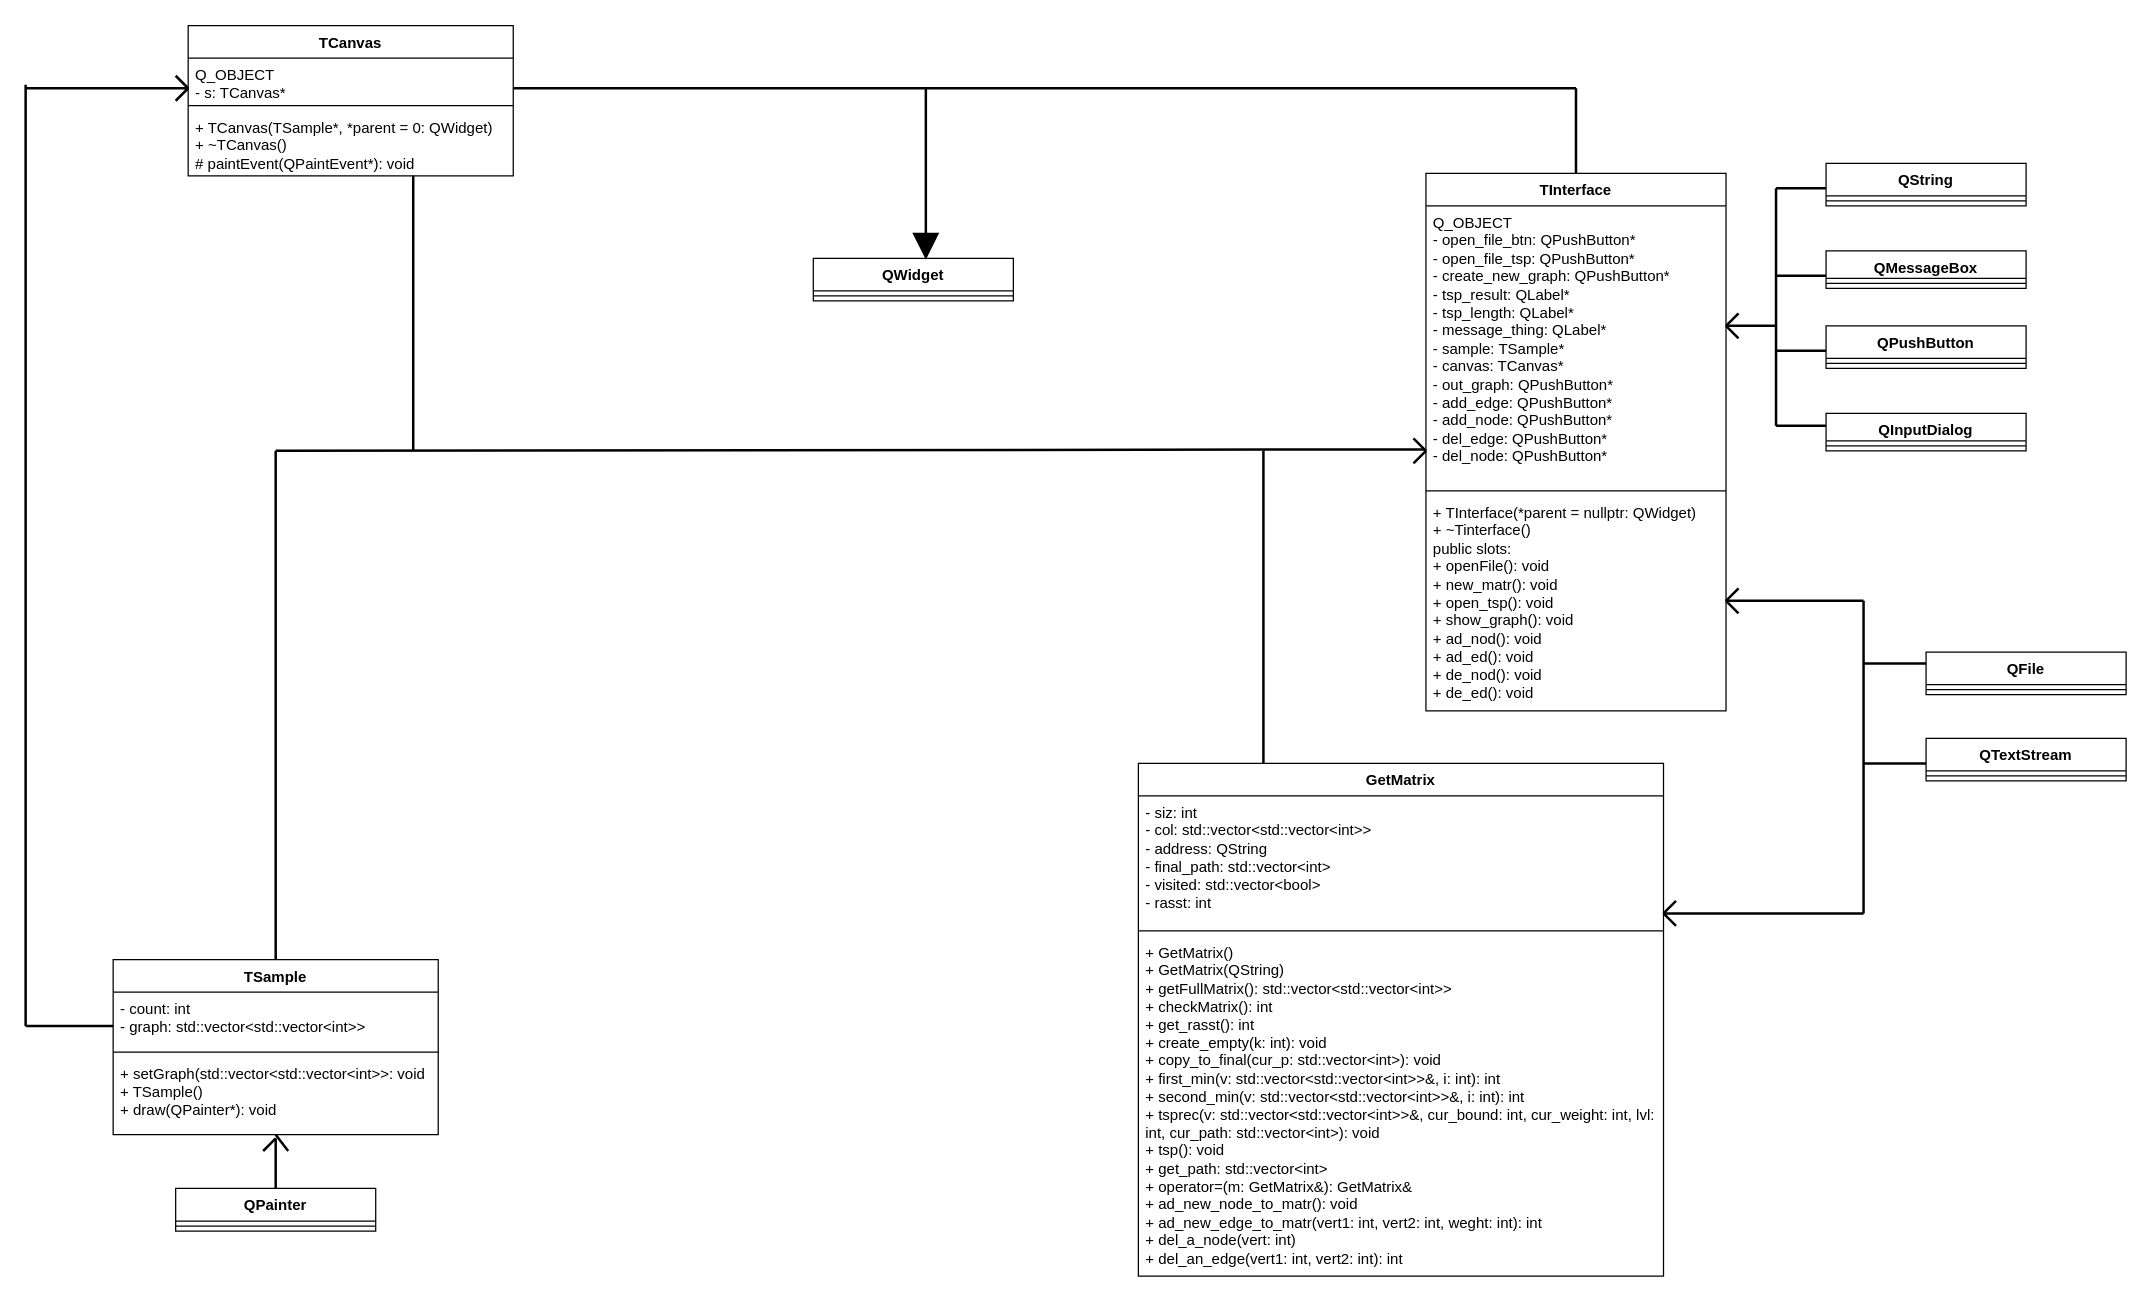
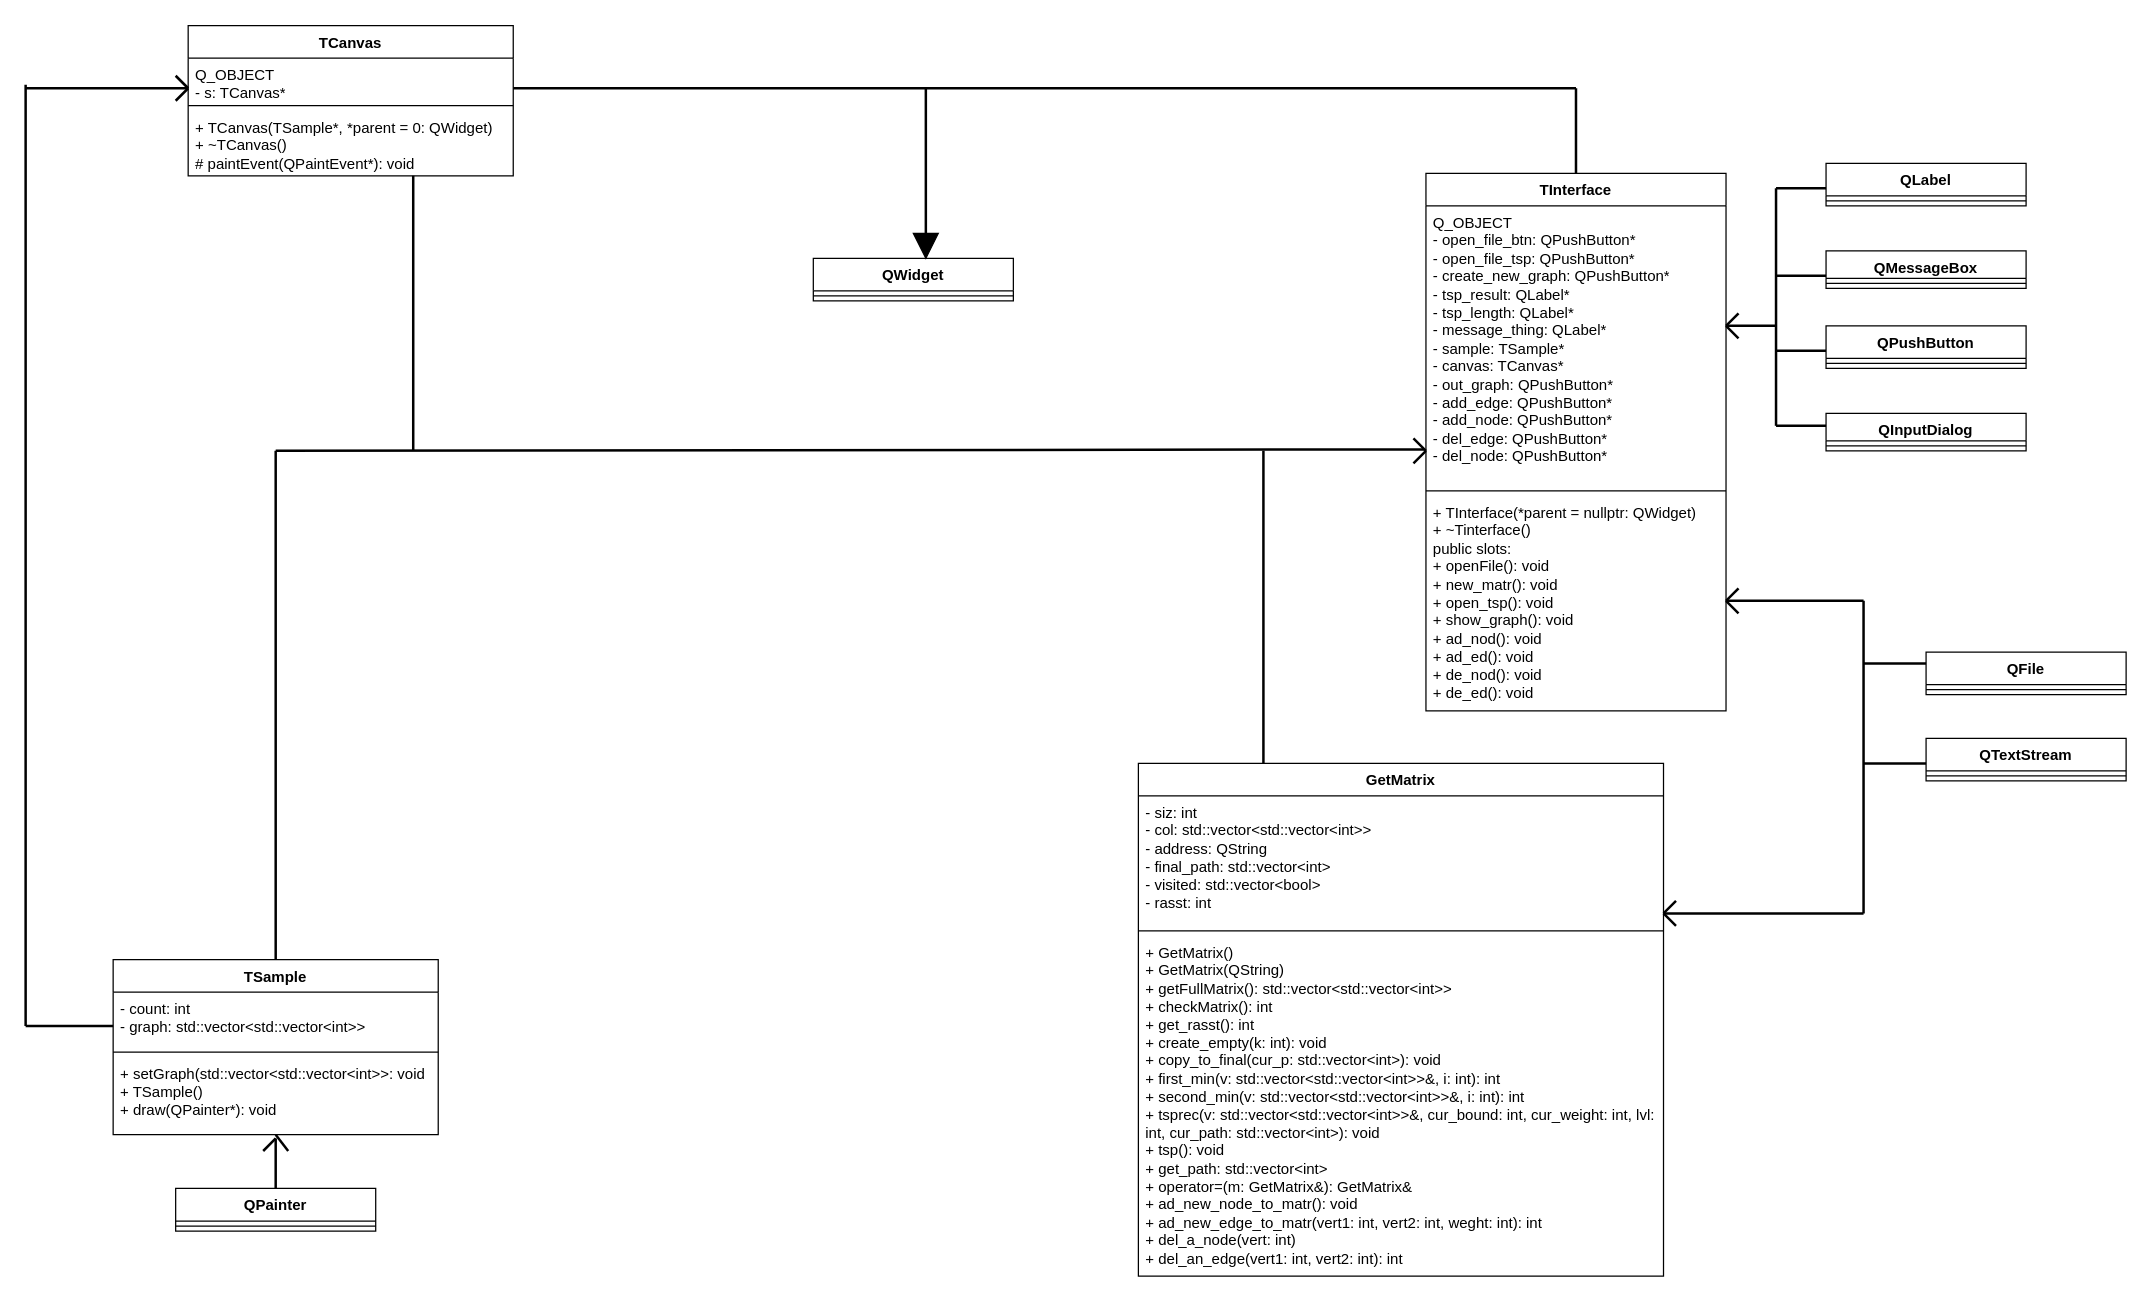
node "QString": label "QString" -> "QLabel"
